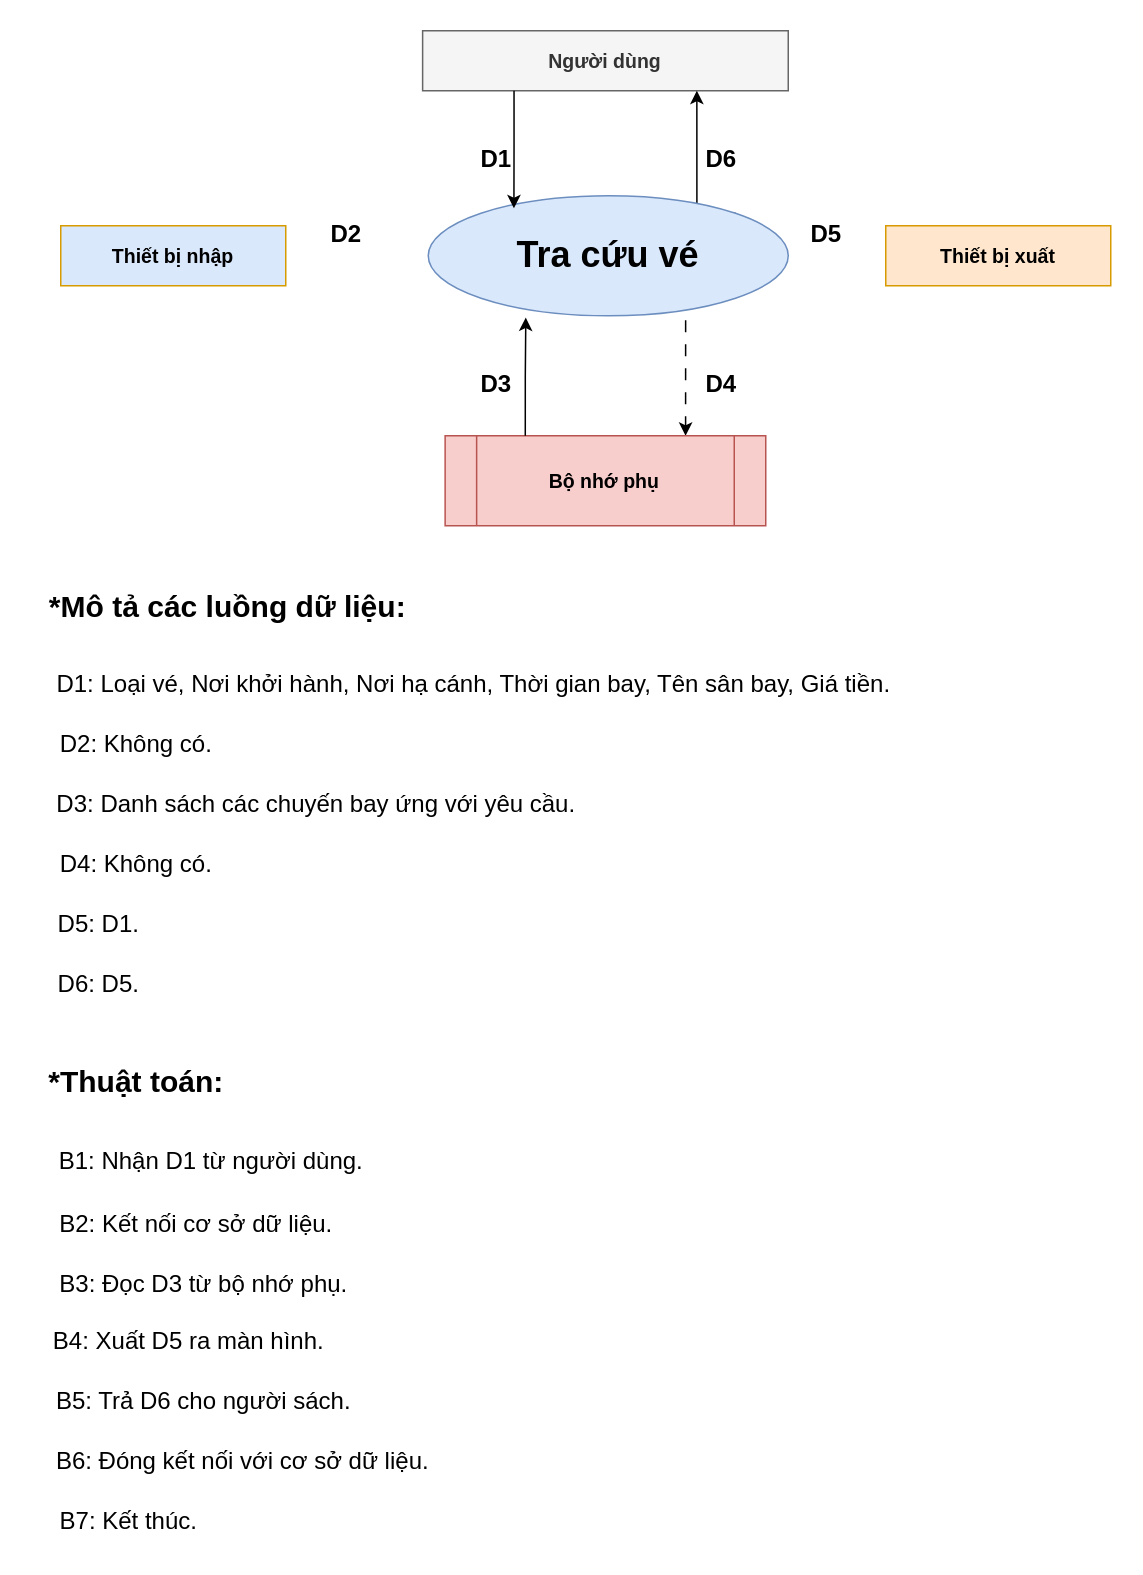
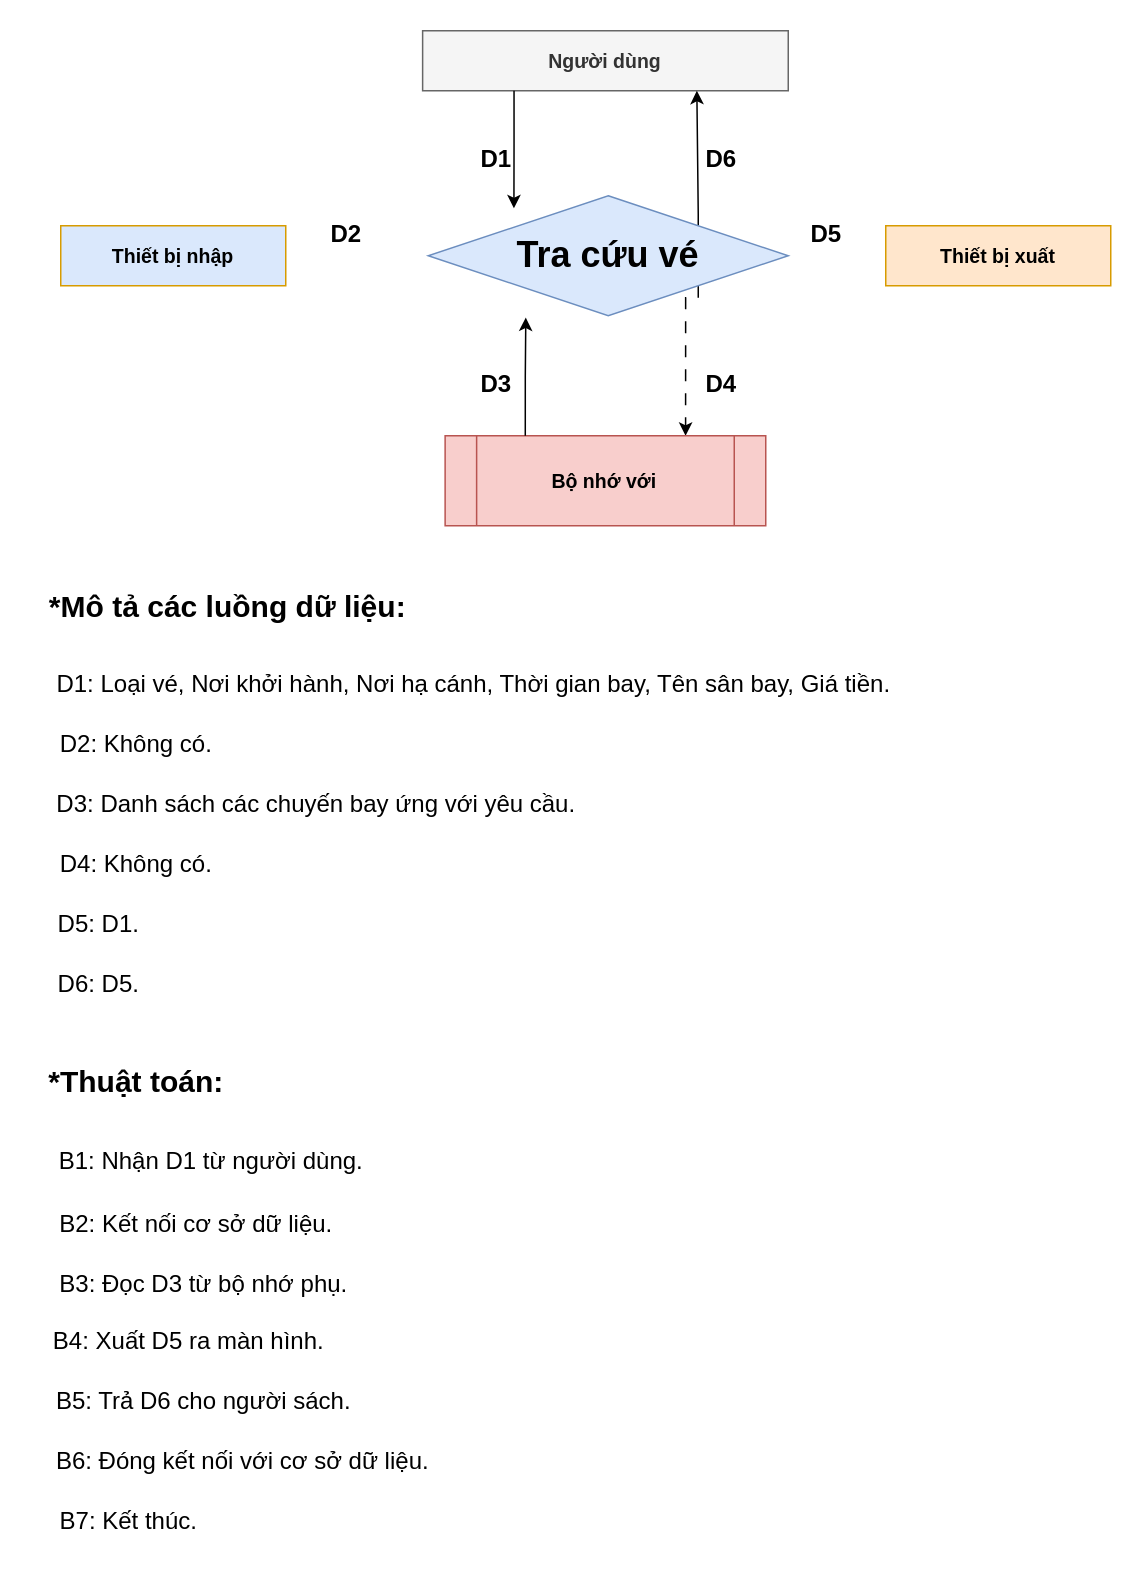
node "Tra cứu vé": shape ellipse -> diamond
node "Bộ nhớ phụ": label "Bộ nhớ phụ" -> "Bộ nhớ với"
